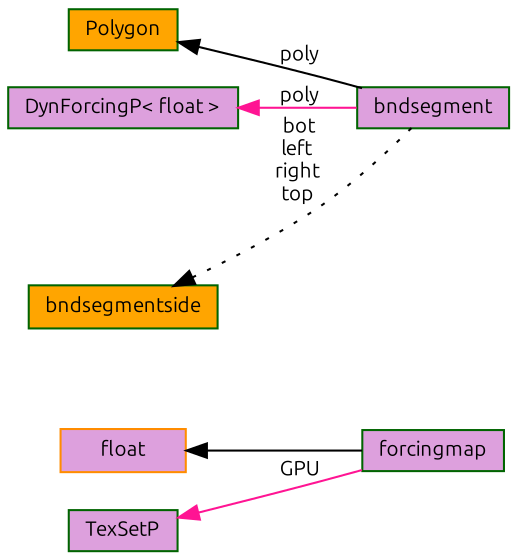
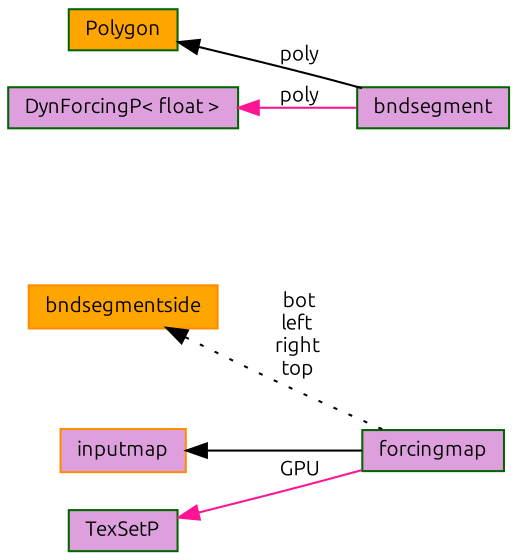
edge "bndsegment" -> "bndsegmentside": now "forcingmap" -> "bndsegmentside"
node "bndsegmentside": color darkgreen -> darkorange
node "float": label "float" -> "inputmap"
